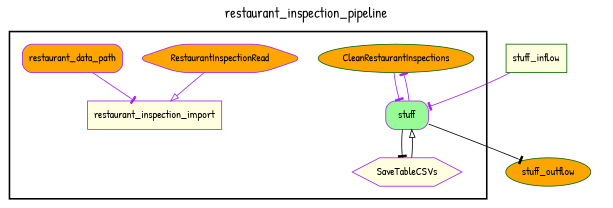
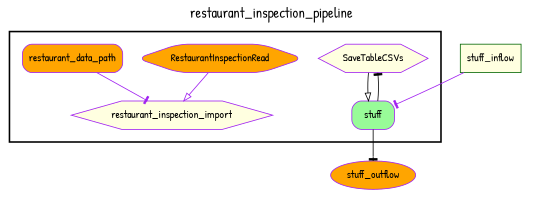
node "CleanRestaurantInspections": removed
node "restaurant_inspection_import": shape box -> hexagon
node "stuff_outflow": color darkgreen -> purple
